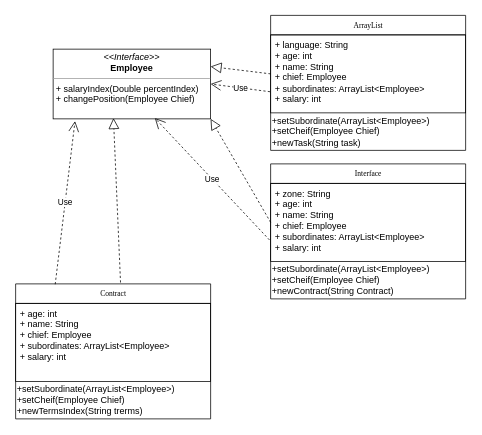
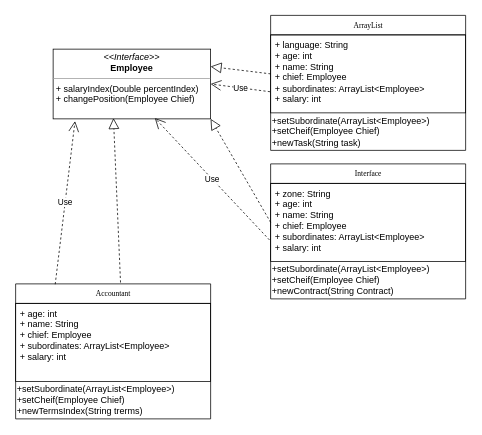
node "Contract": label "Contract" -> "Accountant"
